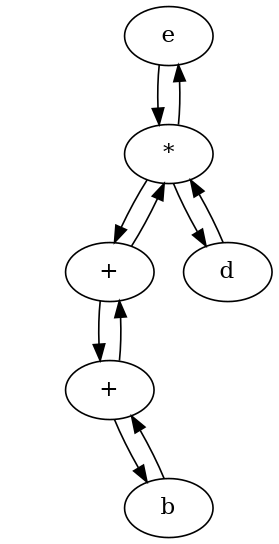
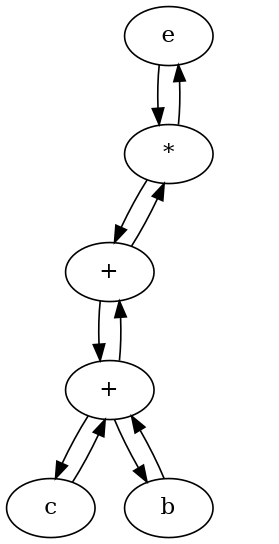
node "d": removed
node "c": added
